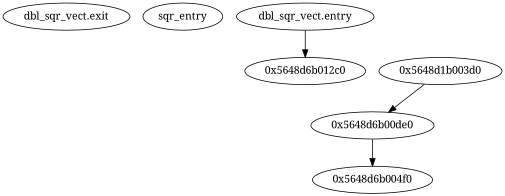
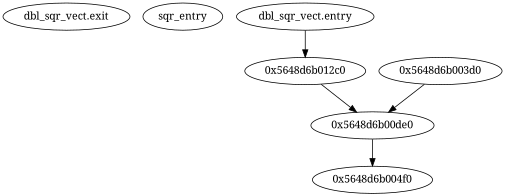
node "0x5648d1b003d0": label "0x5648d1b003d0" -> "0x5648d6b003d0"
edge "0x5648d6b012c0" -> "0x5648d6b00de0": added
